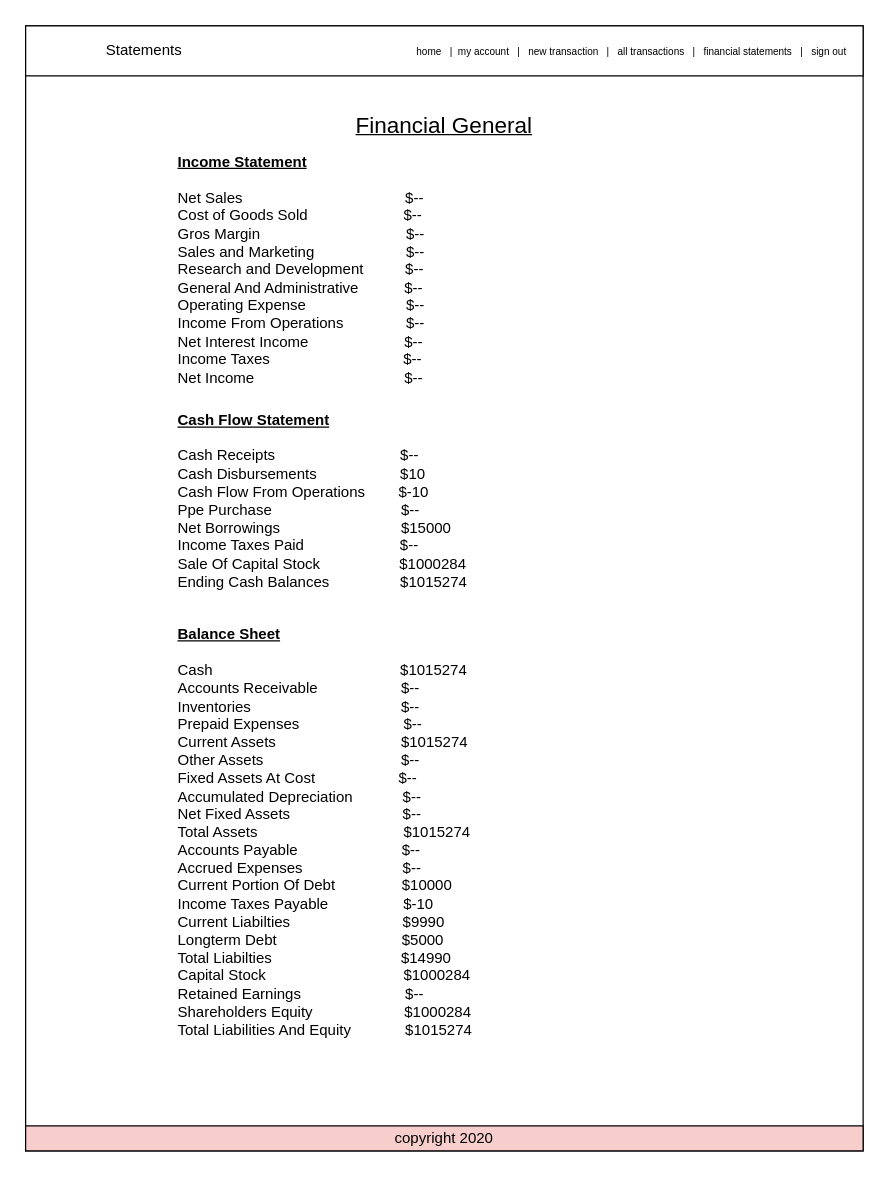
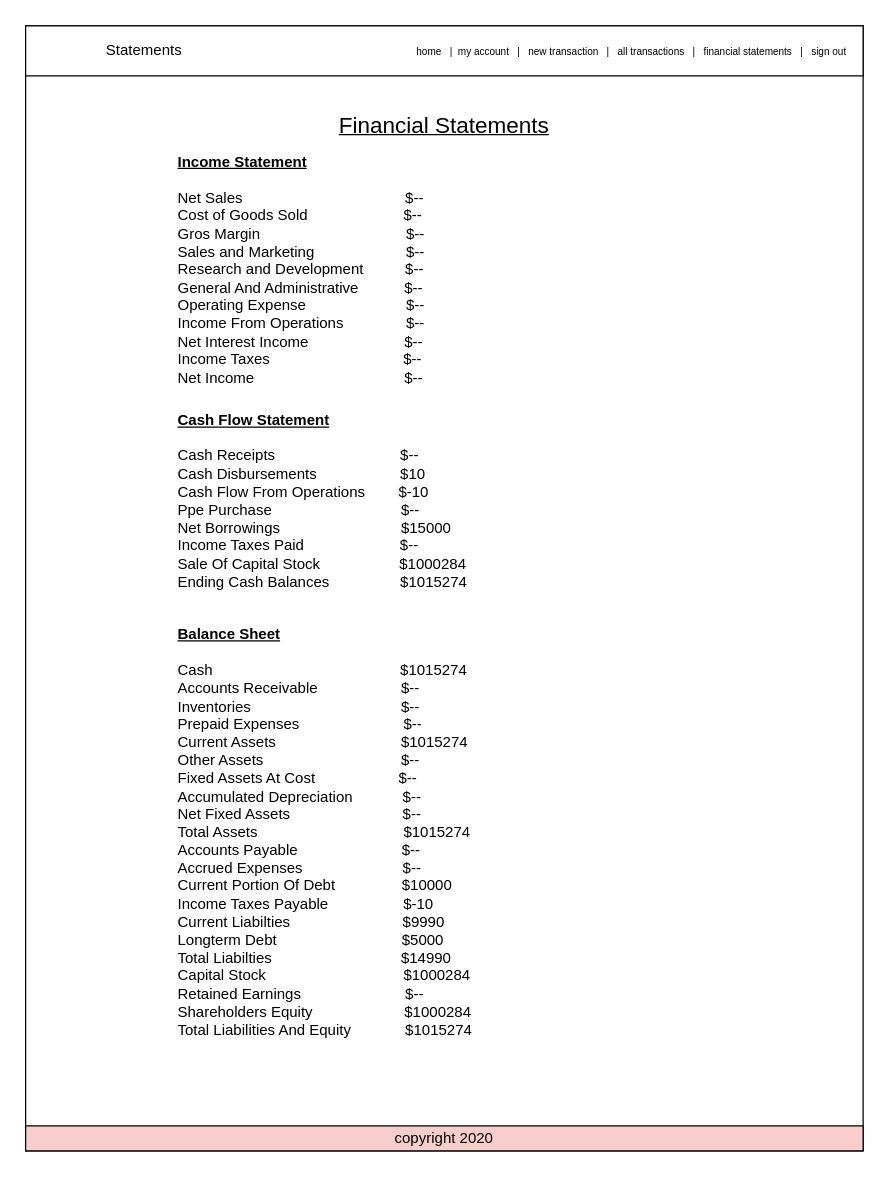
node "Financial General": label "Financial General" -> "Financial Statements"
